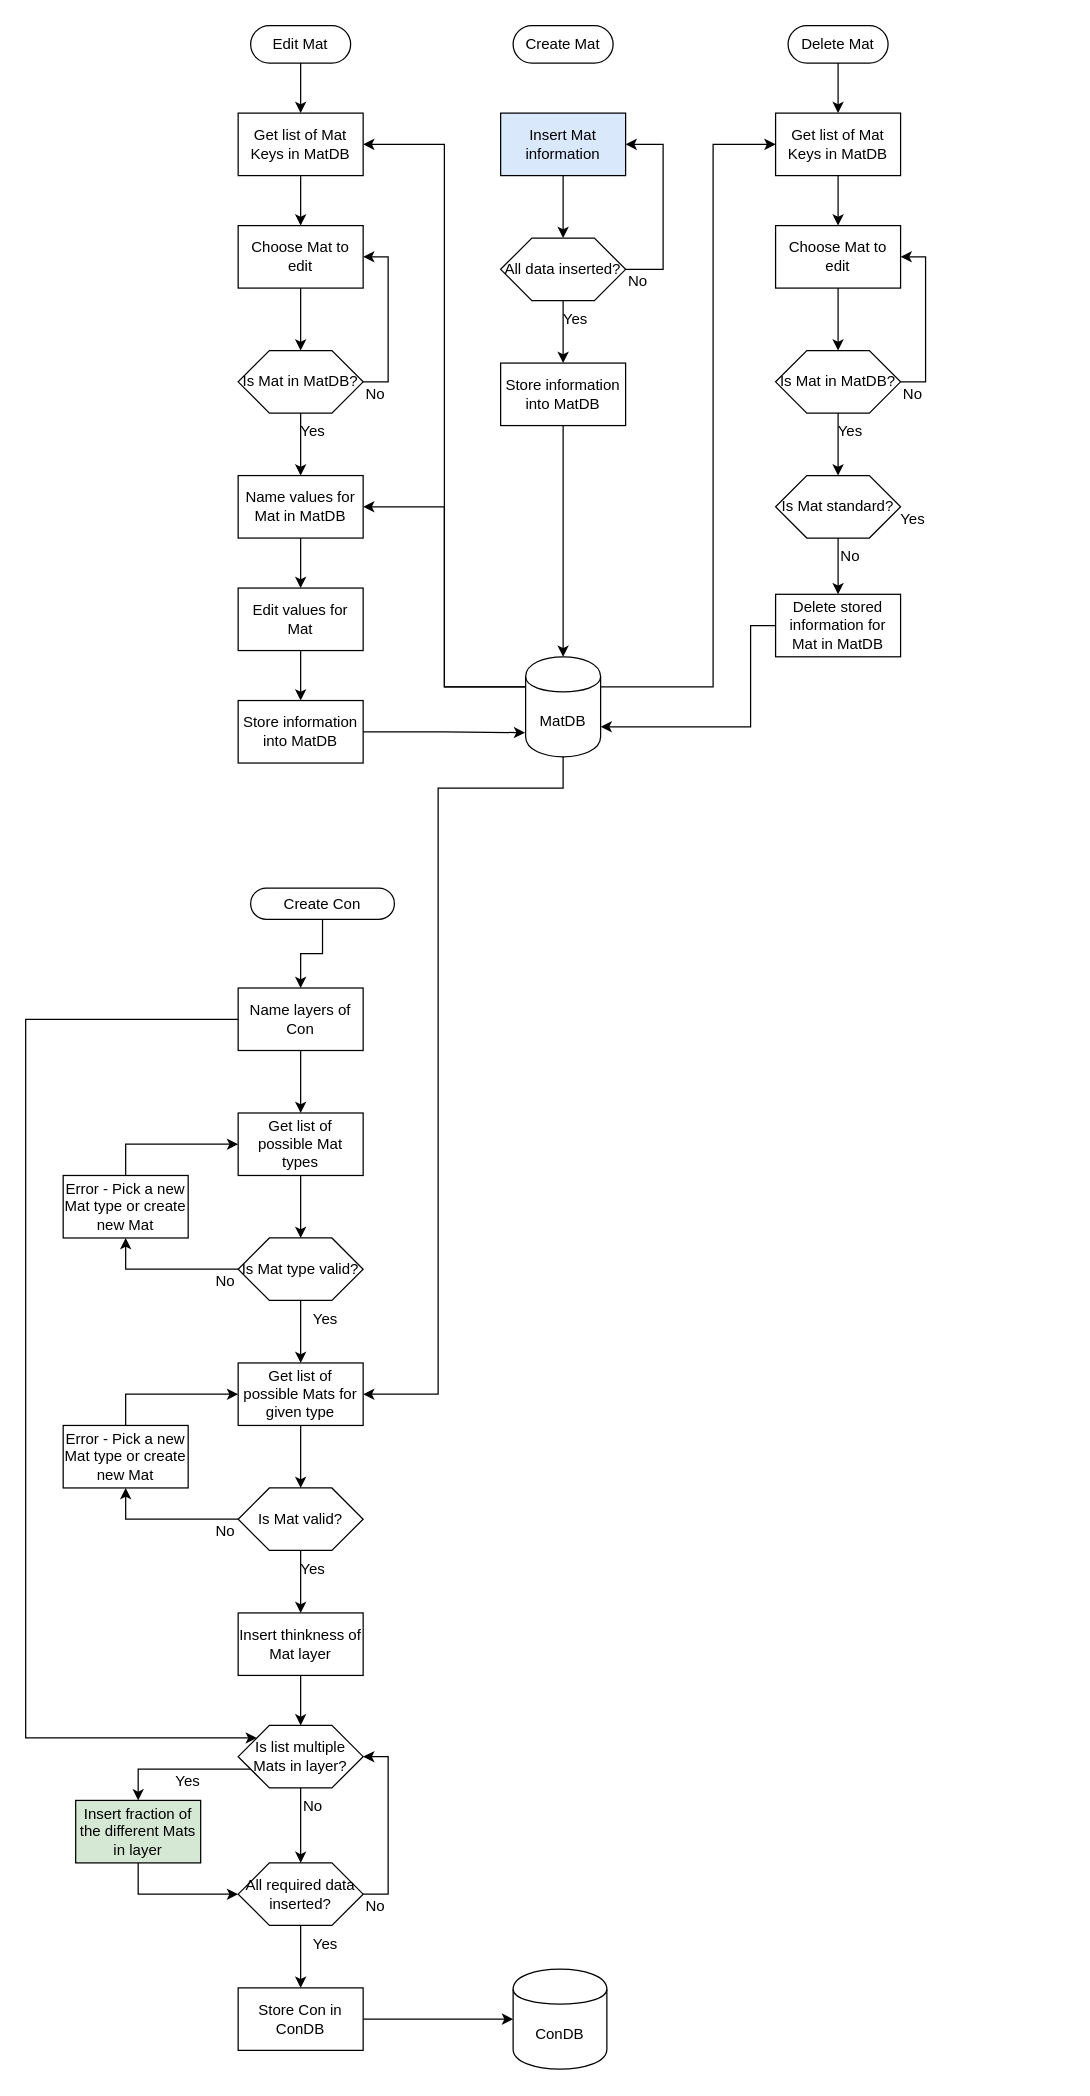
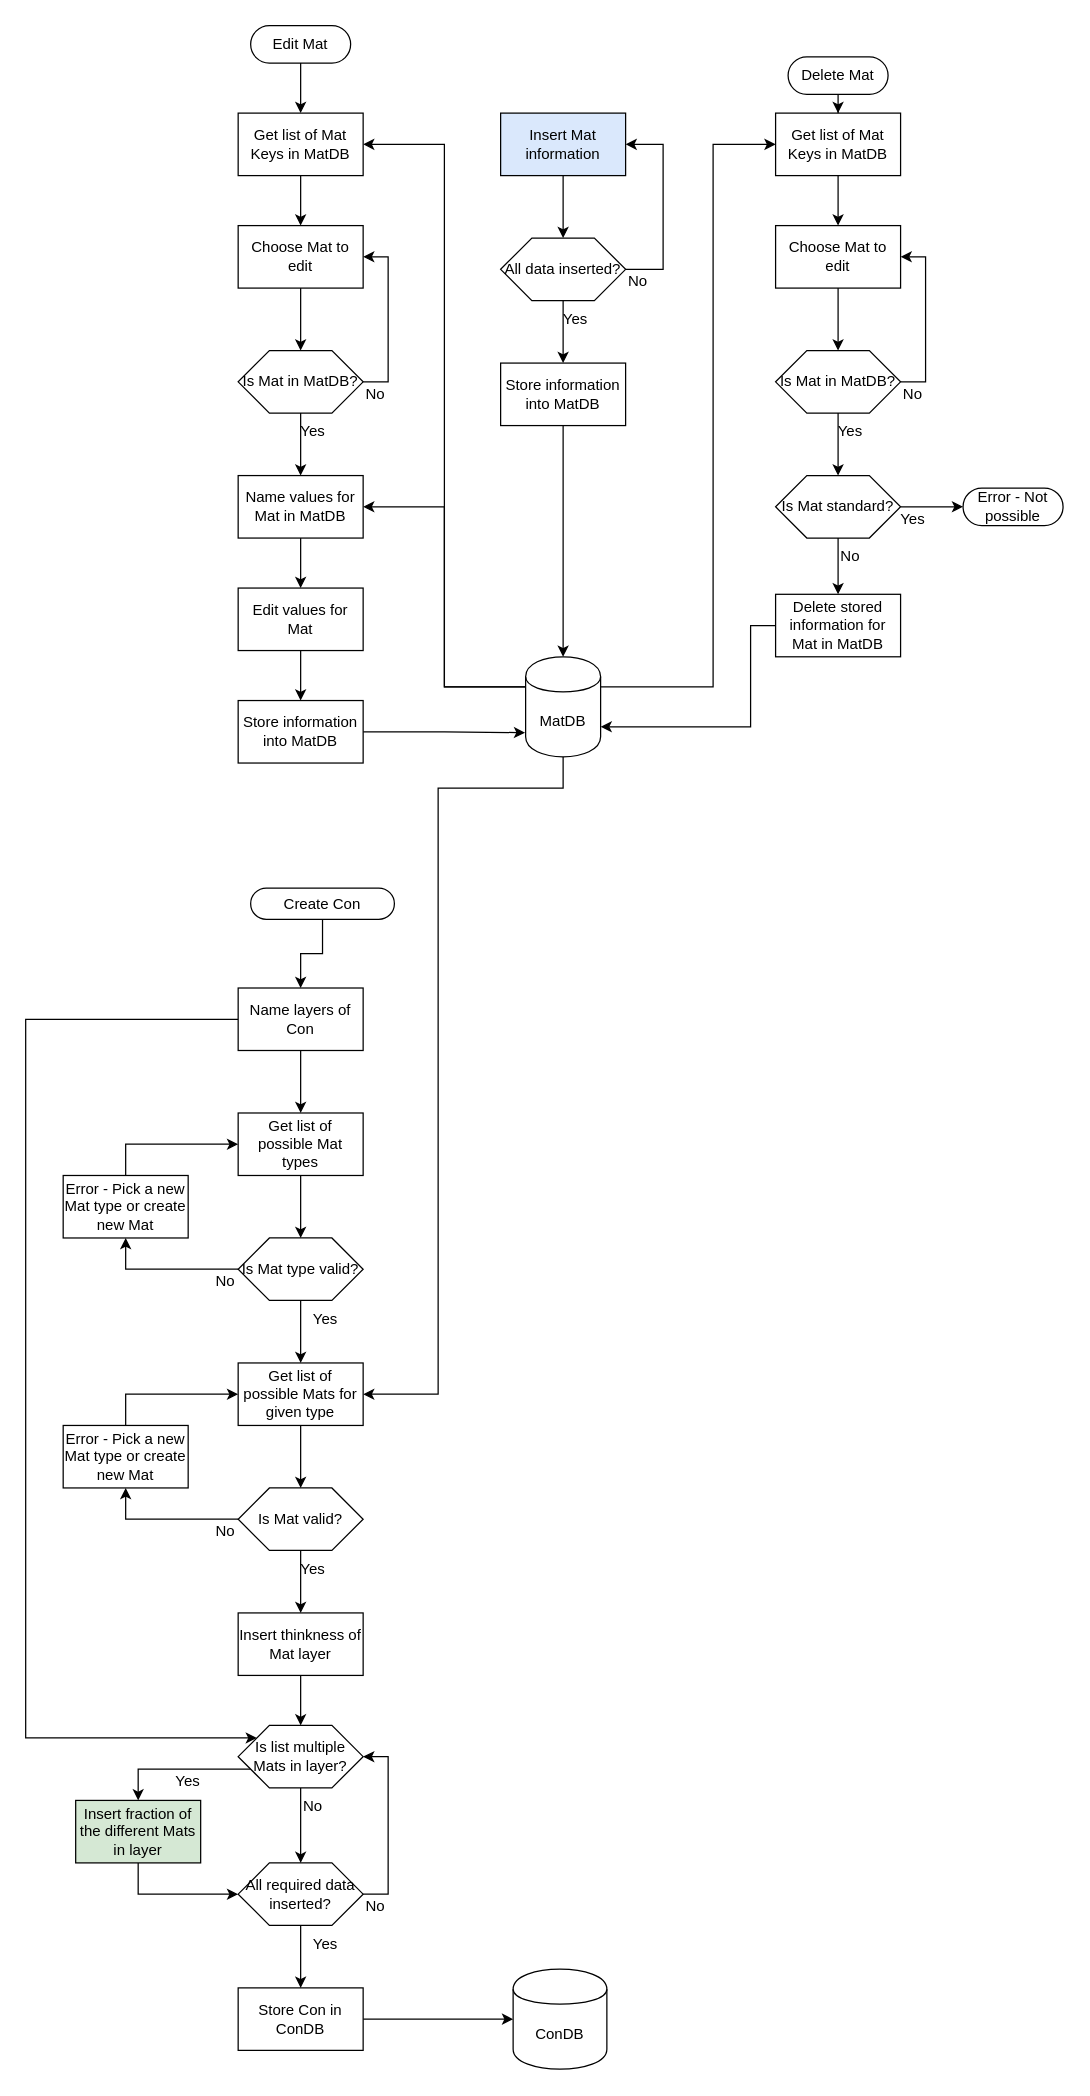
node "Create Mat": removed
node "Delete Mat": moved (838, 44) -> (838, 76)
edge "Is Mat standard?" -> "Error - Not possible": added
node "Error - Not possible": added
